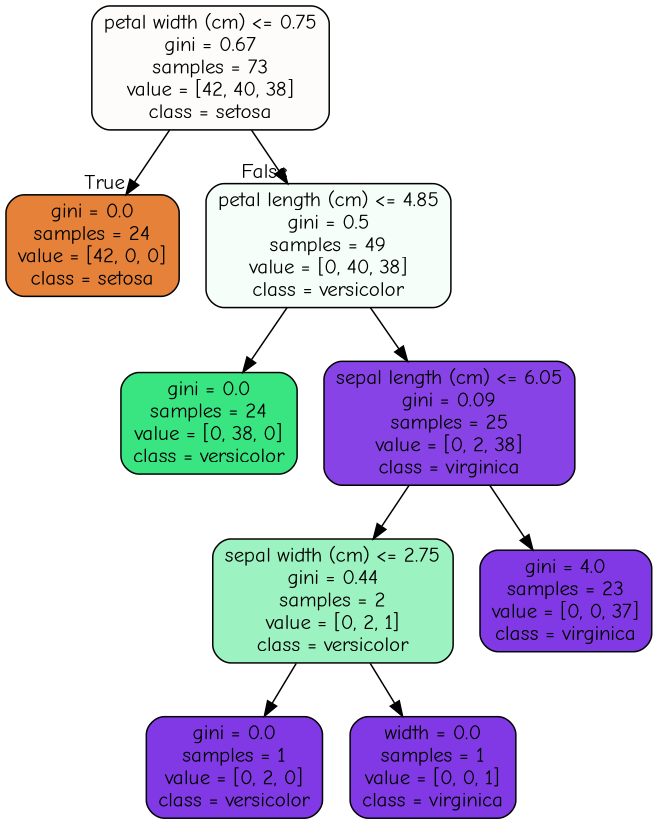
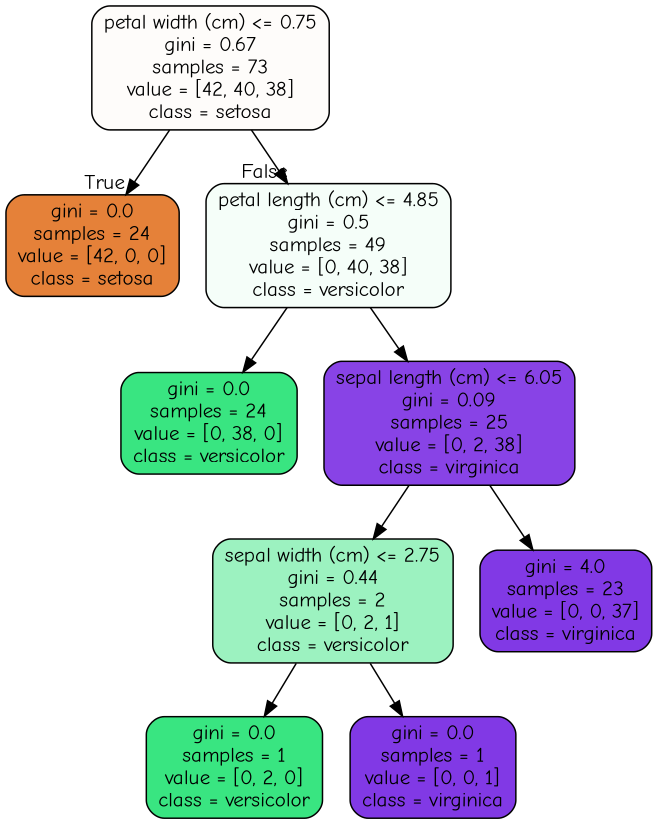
node "gini = 0.0 samples = 1 value = [0, 2, 0] class = versicolor": fillcolor #8139e5 -> #39e581
node "width = 0.0 samples = 1 value = [0, 0, 1] class = virginica": label "width = 0.0 samples = 1 value = [0, 0, 1] class = virginica" -> "gini = 0.0 samples = 1 value = [0, 0, 1] class = virginica"
